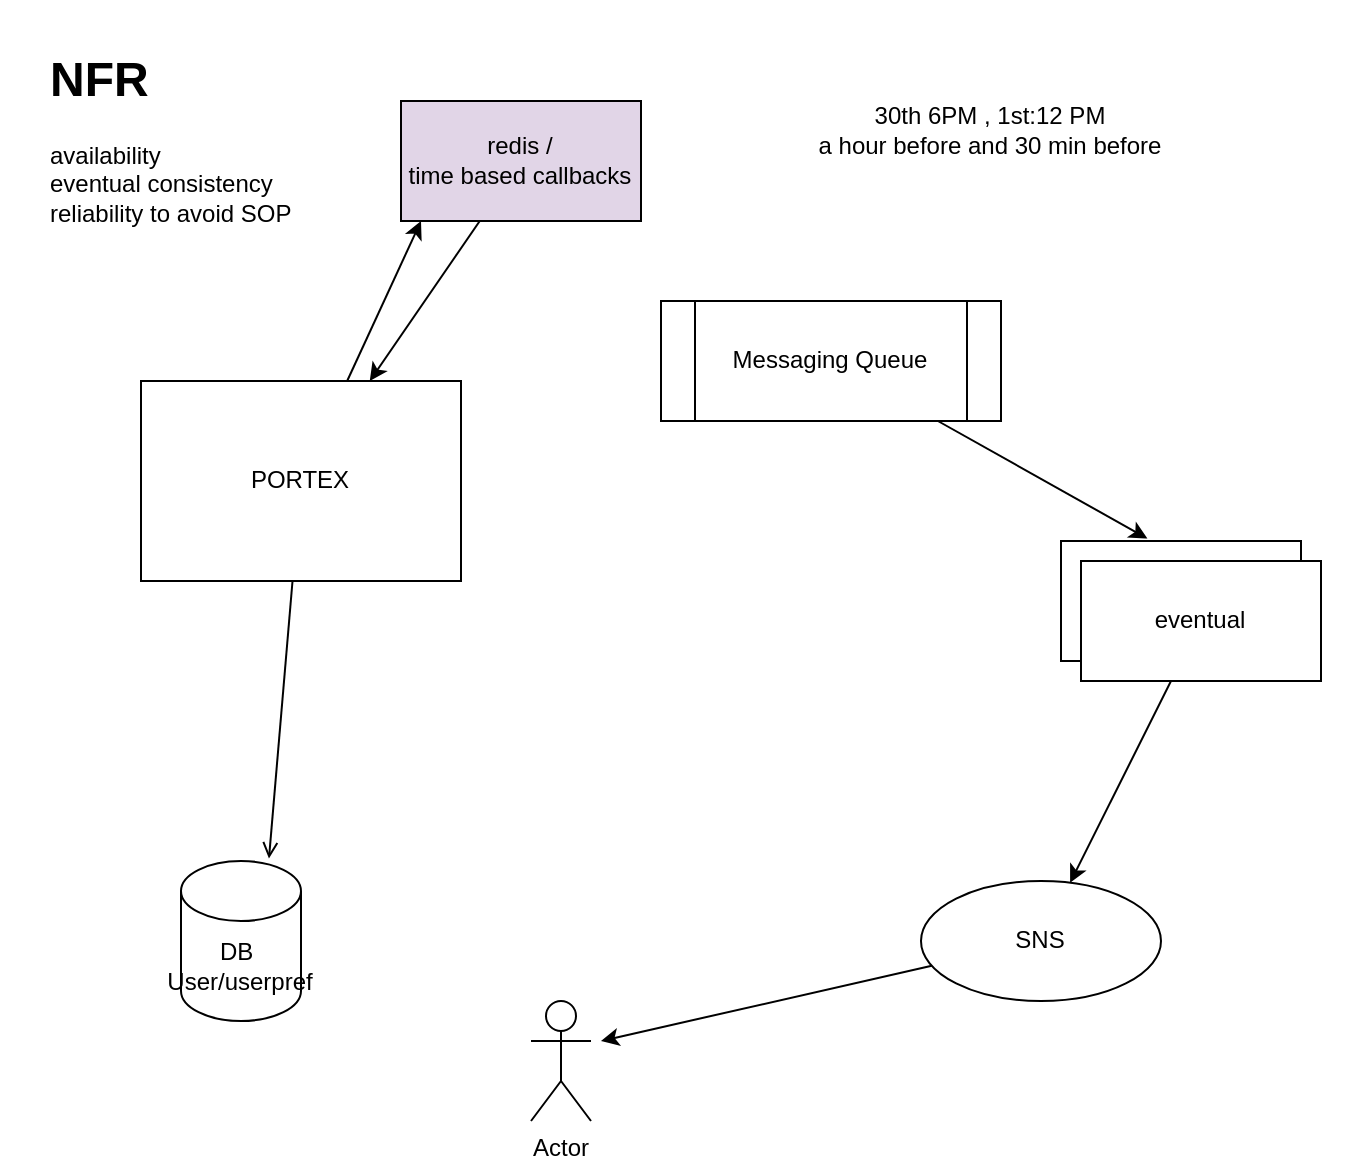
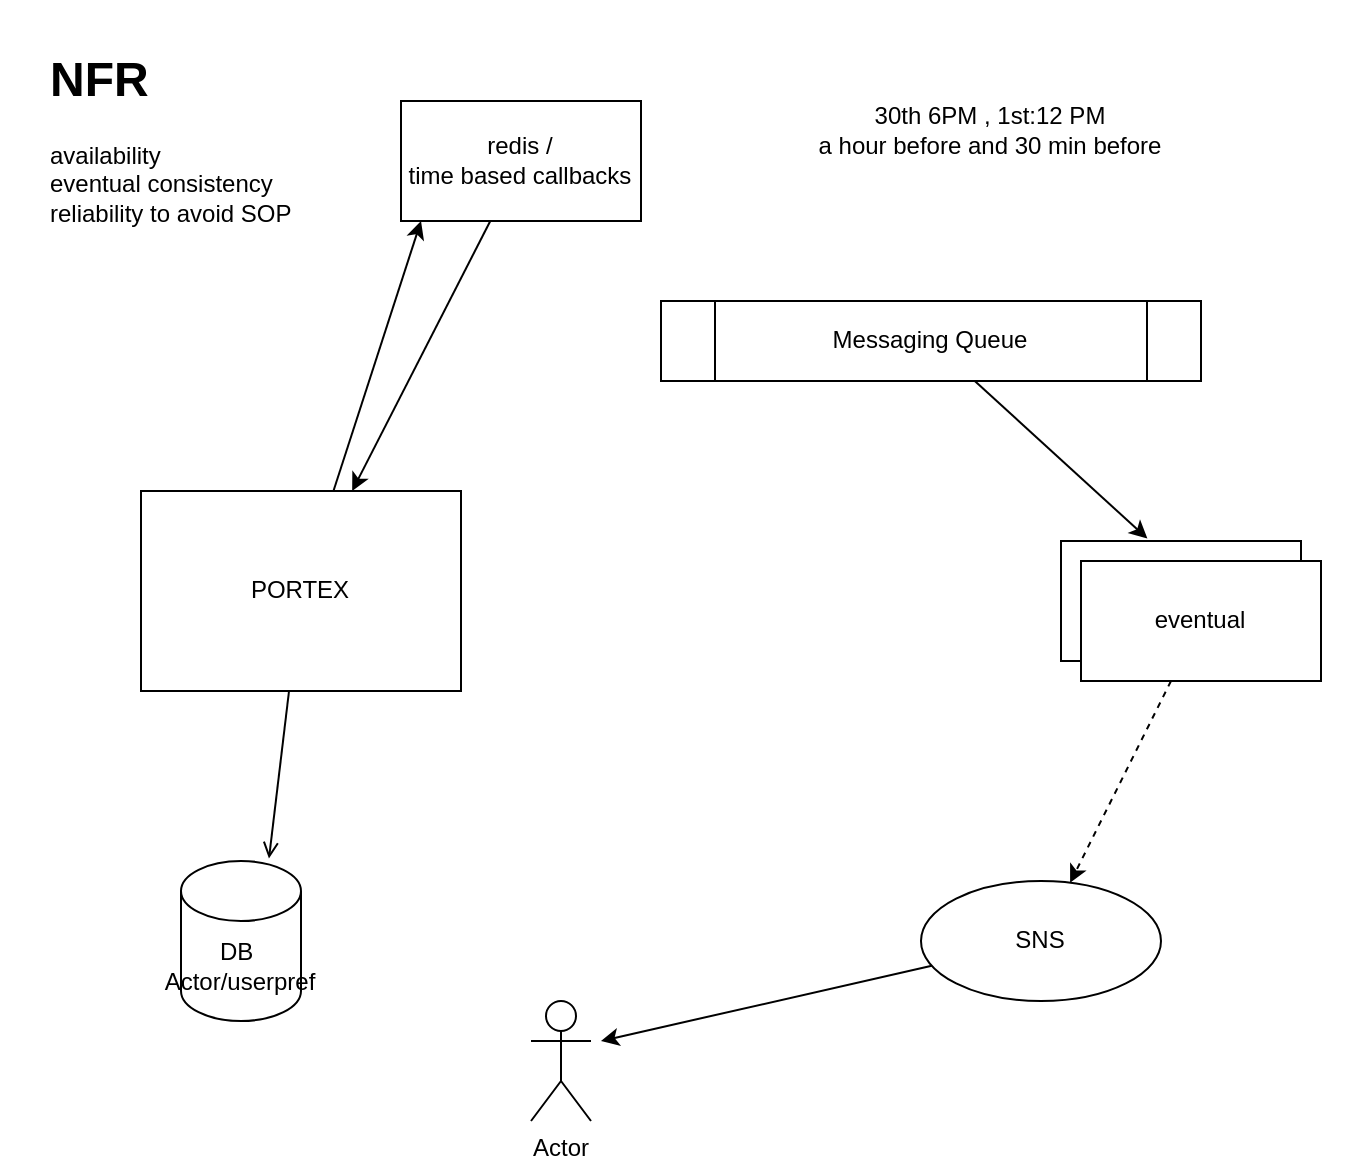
node "redis / time based callbacks": fillcolor #e1d5e7 -> #ffffff
node "Messaging Queue": size 340x120 -> 540x80
node "PORTEX": moved (301, 481) -> (301, 591)
edge "eventual" -> "SNS": style solid -> dashed
node "DB User/userpref": label "DB User/userpref" -> "DB Actor/userpref"
